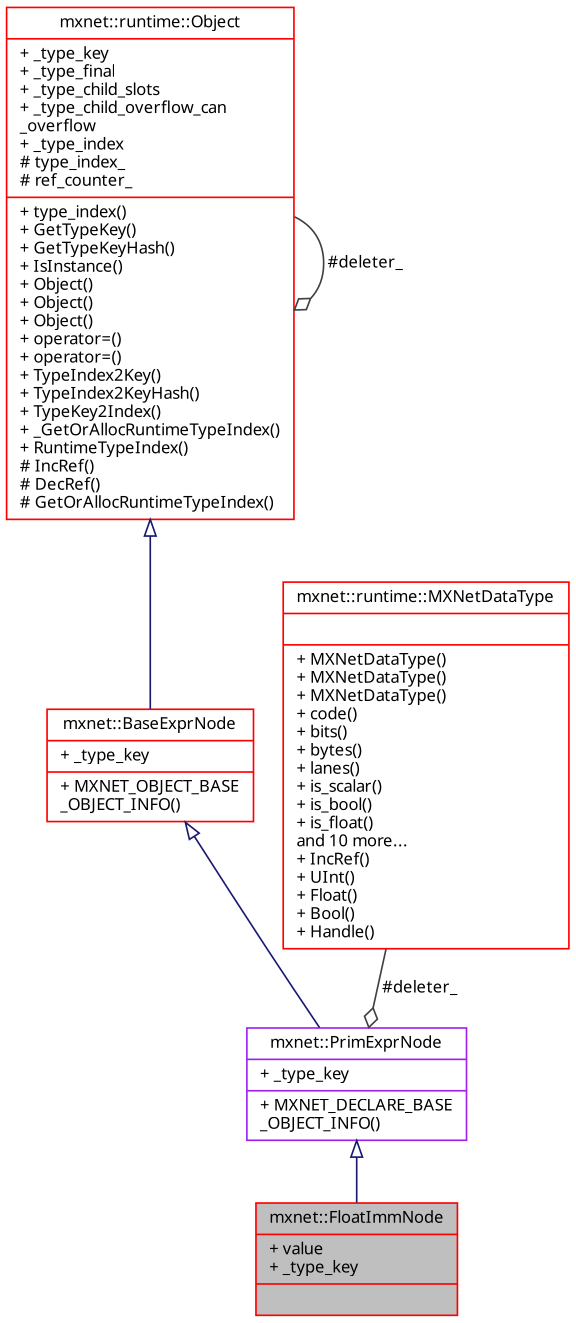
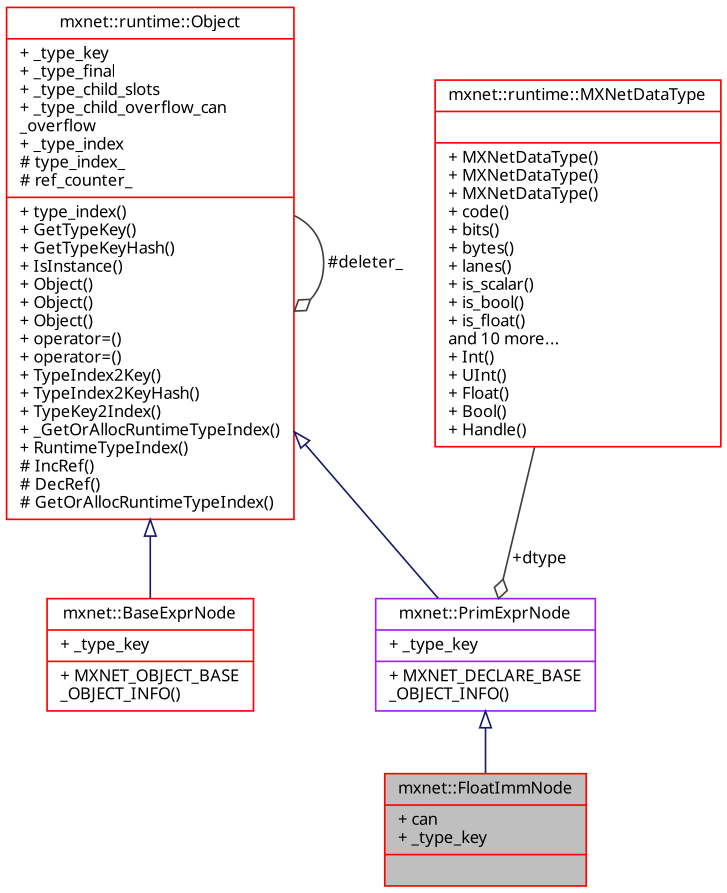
node "mxnet::runtime::MXNetDataType": text "+ IncRef()" -> "+ Int()"
edge "mxnet::PrimExprNode" -> "mxnet::BaseExprNode": now "mxnet::PrimExprNode" -> "mxnet::runtime::Object"
edge "mxnet::runtime::MXNetDataType" -> "mxnet::PrimExprNode": label " #deleter_" -> " +dtype"
node "mxnet::FloatImmNode": text "+ value" -> "+ can"
